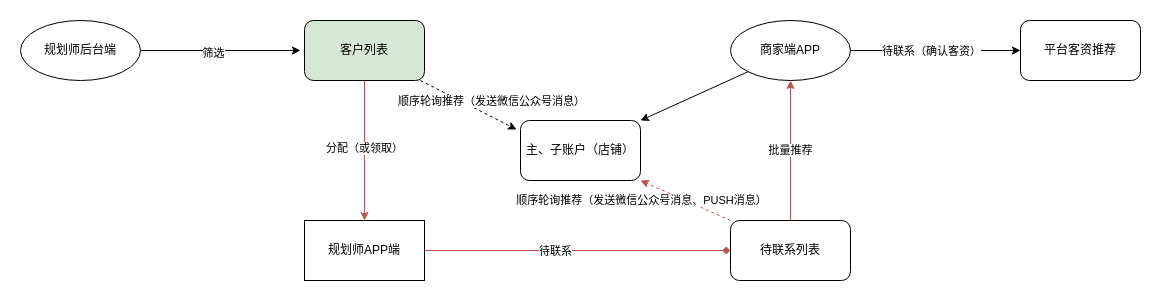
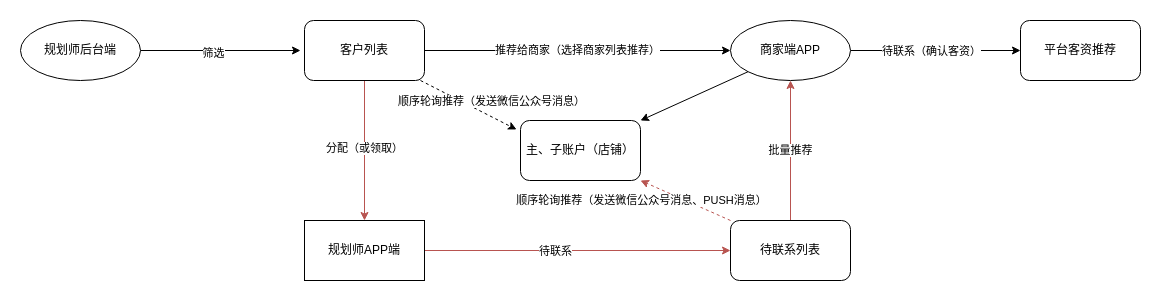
node "客户列表": fillcolor #d5e8d4 -> #ffffff
edge "客户列表" -> "商家端APP": added, label "推荐给商家（选择商家列表推荐）"
edge "规划师APP端" -> "待联系列表": arrowhead diamond -> classic
